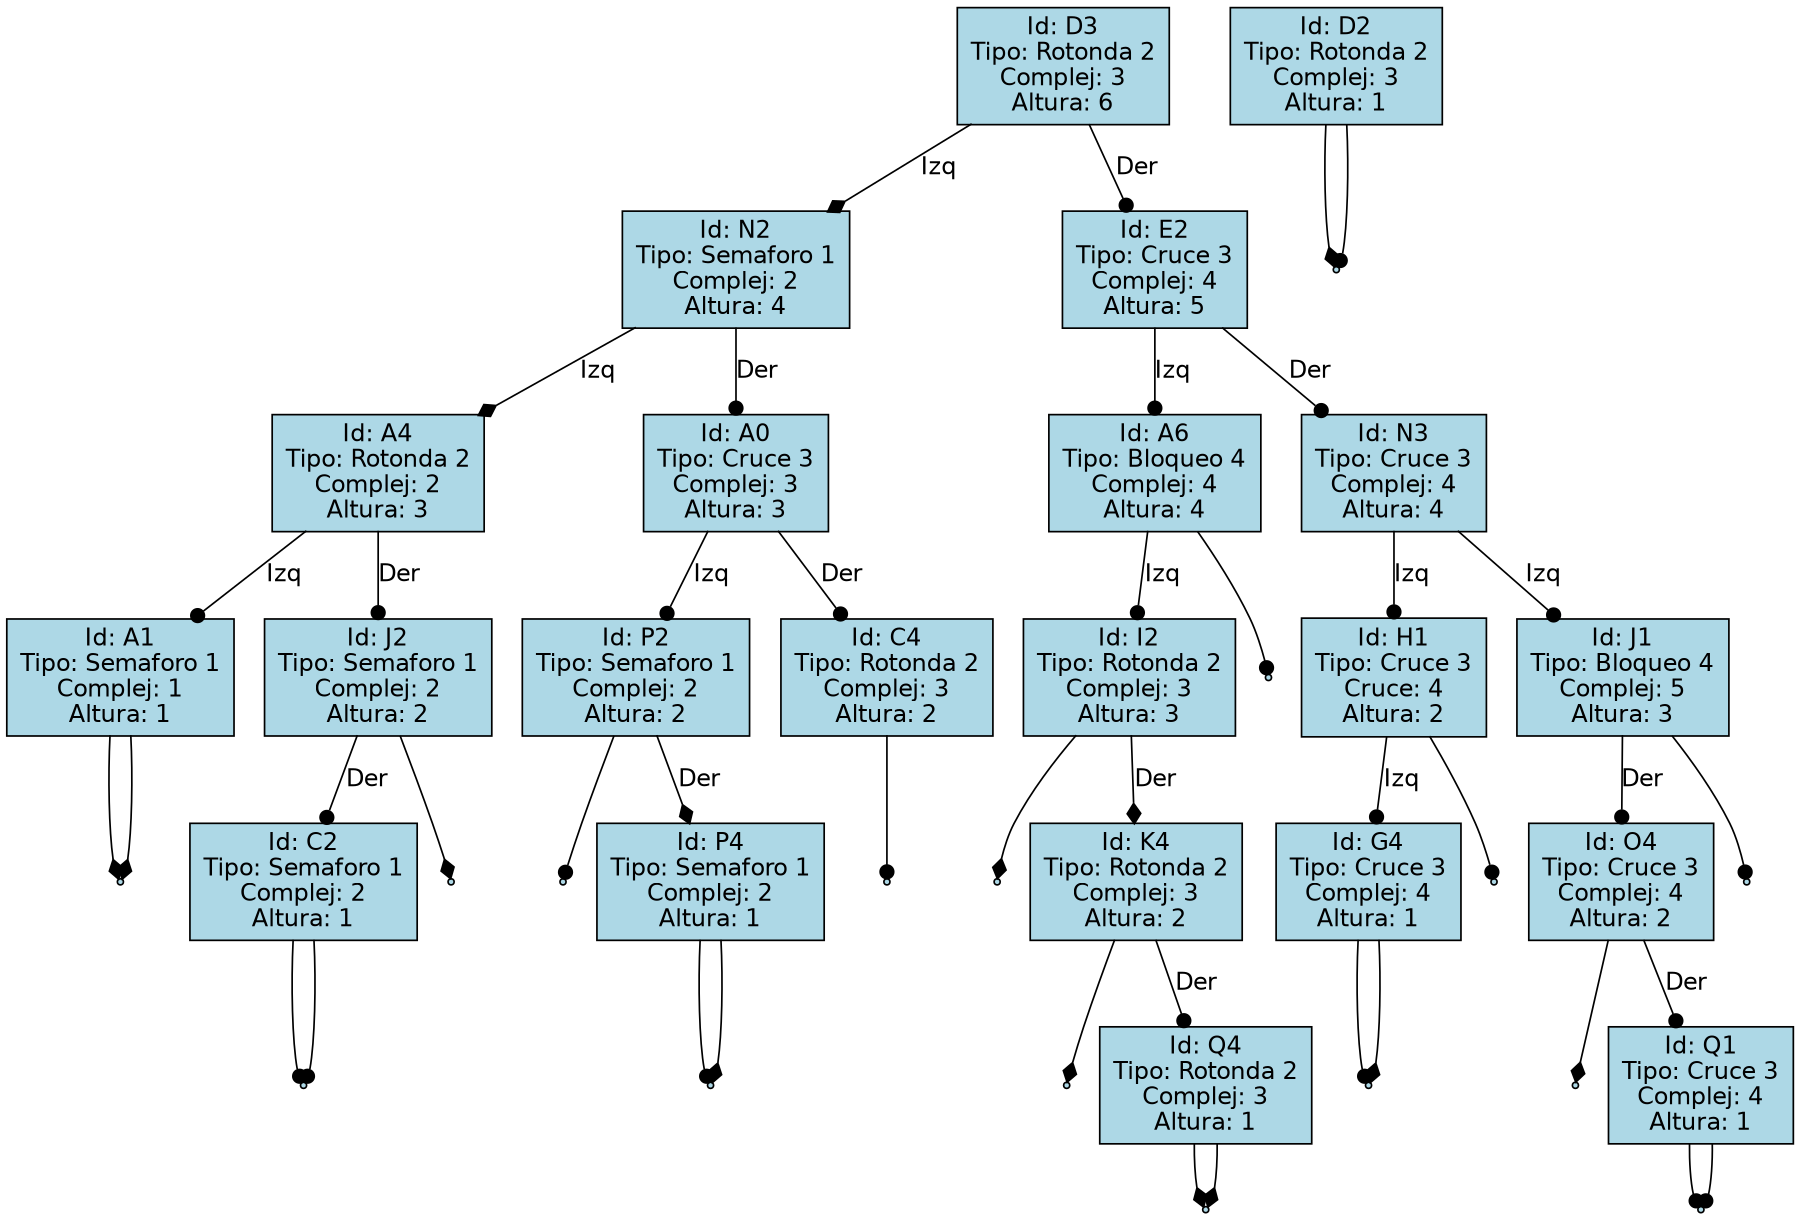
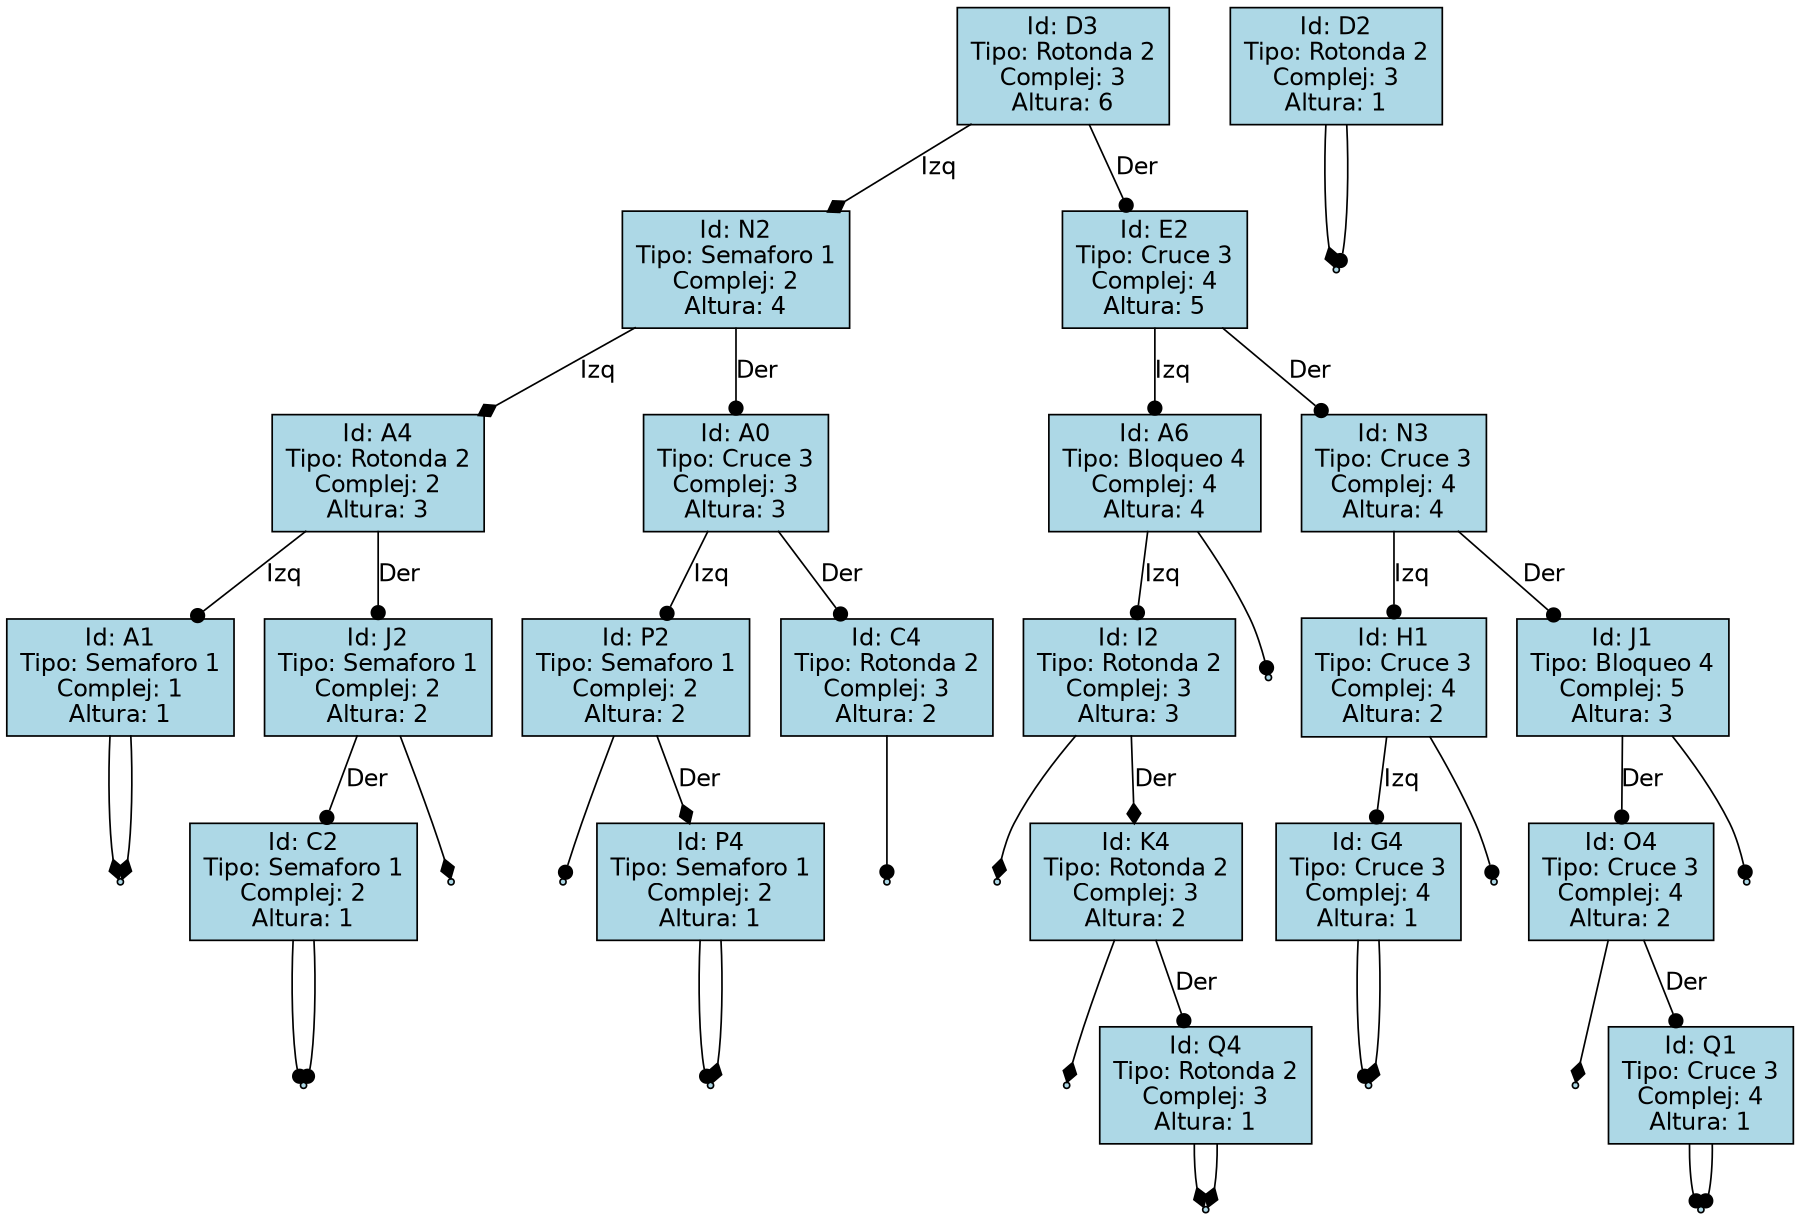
edge "Id: N3 Tipo: Cruce 3 Complej: 4 Altura: 4" -> "Id: J1 Tipo: Bloqueo 4 Complej: 5 Altura: 3": label "Izq" -> "Der"
node "Id: H1 Tipo: Cruce 3 Cruce: 4 Altura: 2": label "Id: H1 Tipo: Cruce 3 Cruce: 4 Altura: 2" -> "Id: H1 Tipo: Cruce 3 Complej: 4 Altura: 2"
